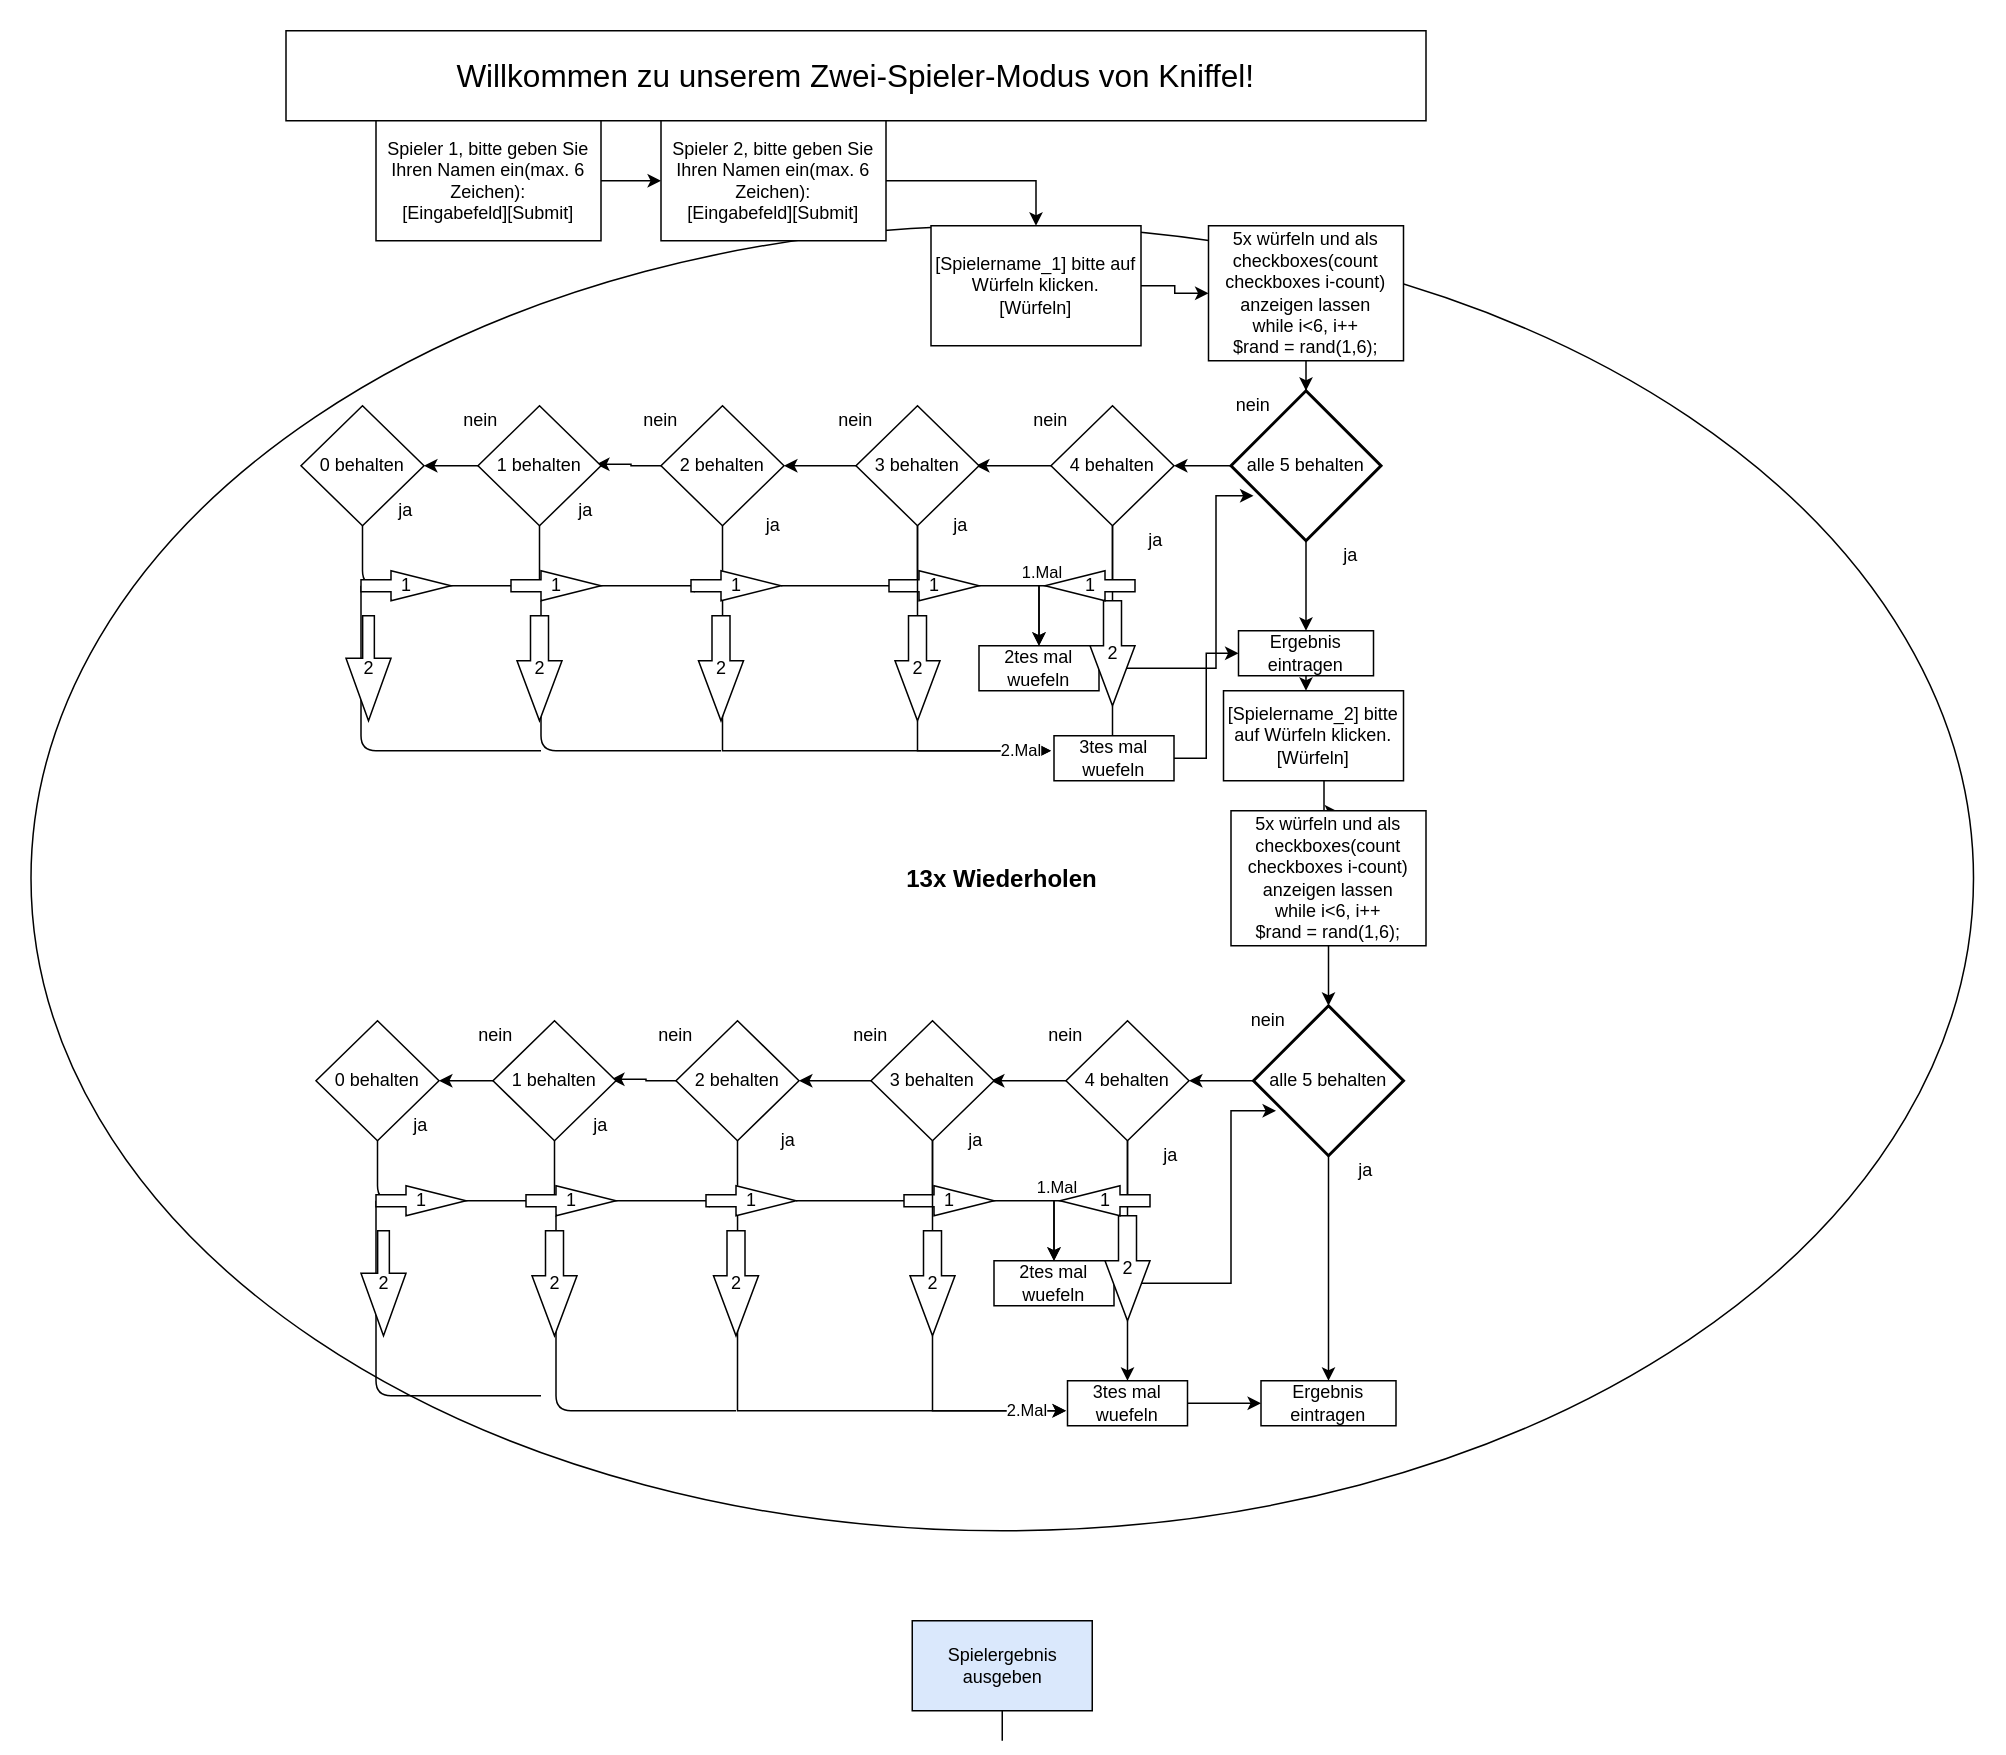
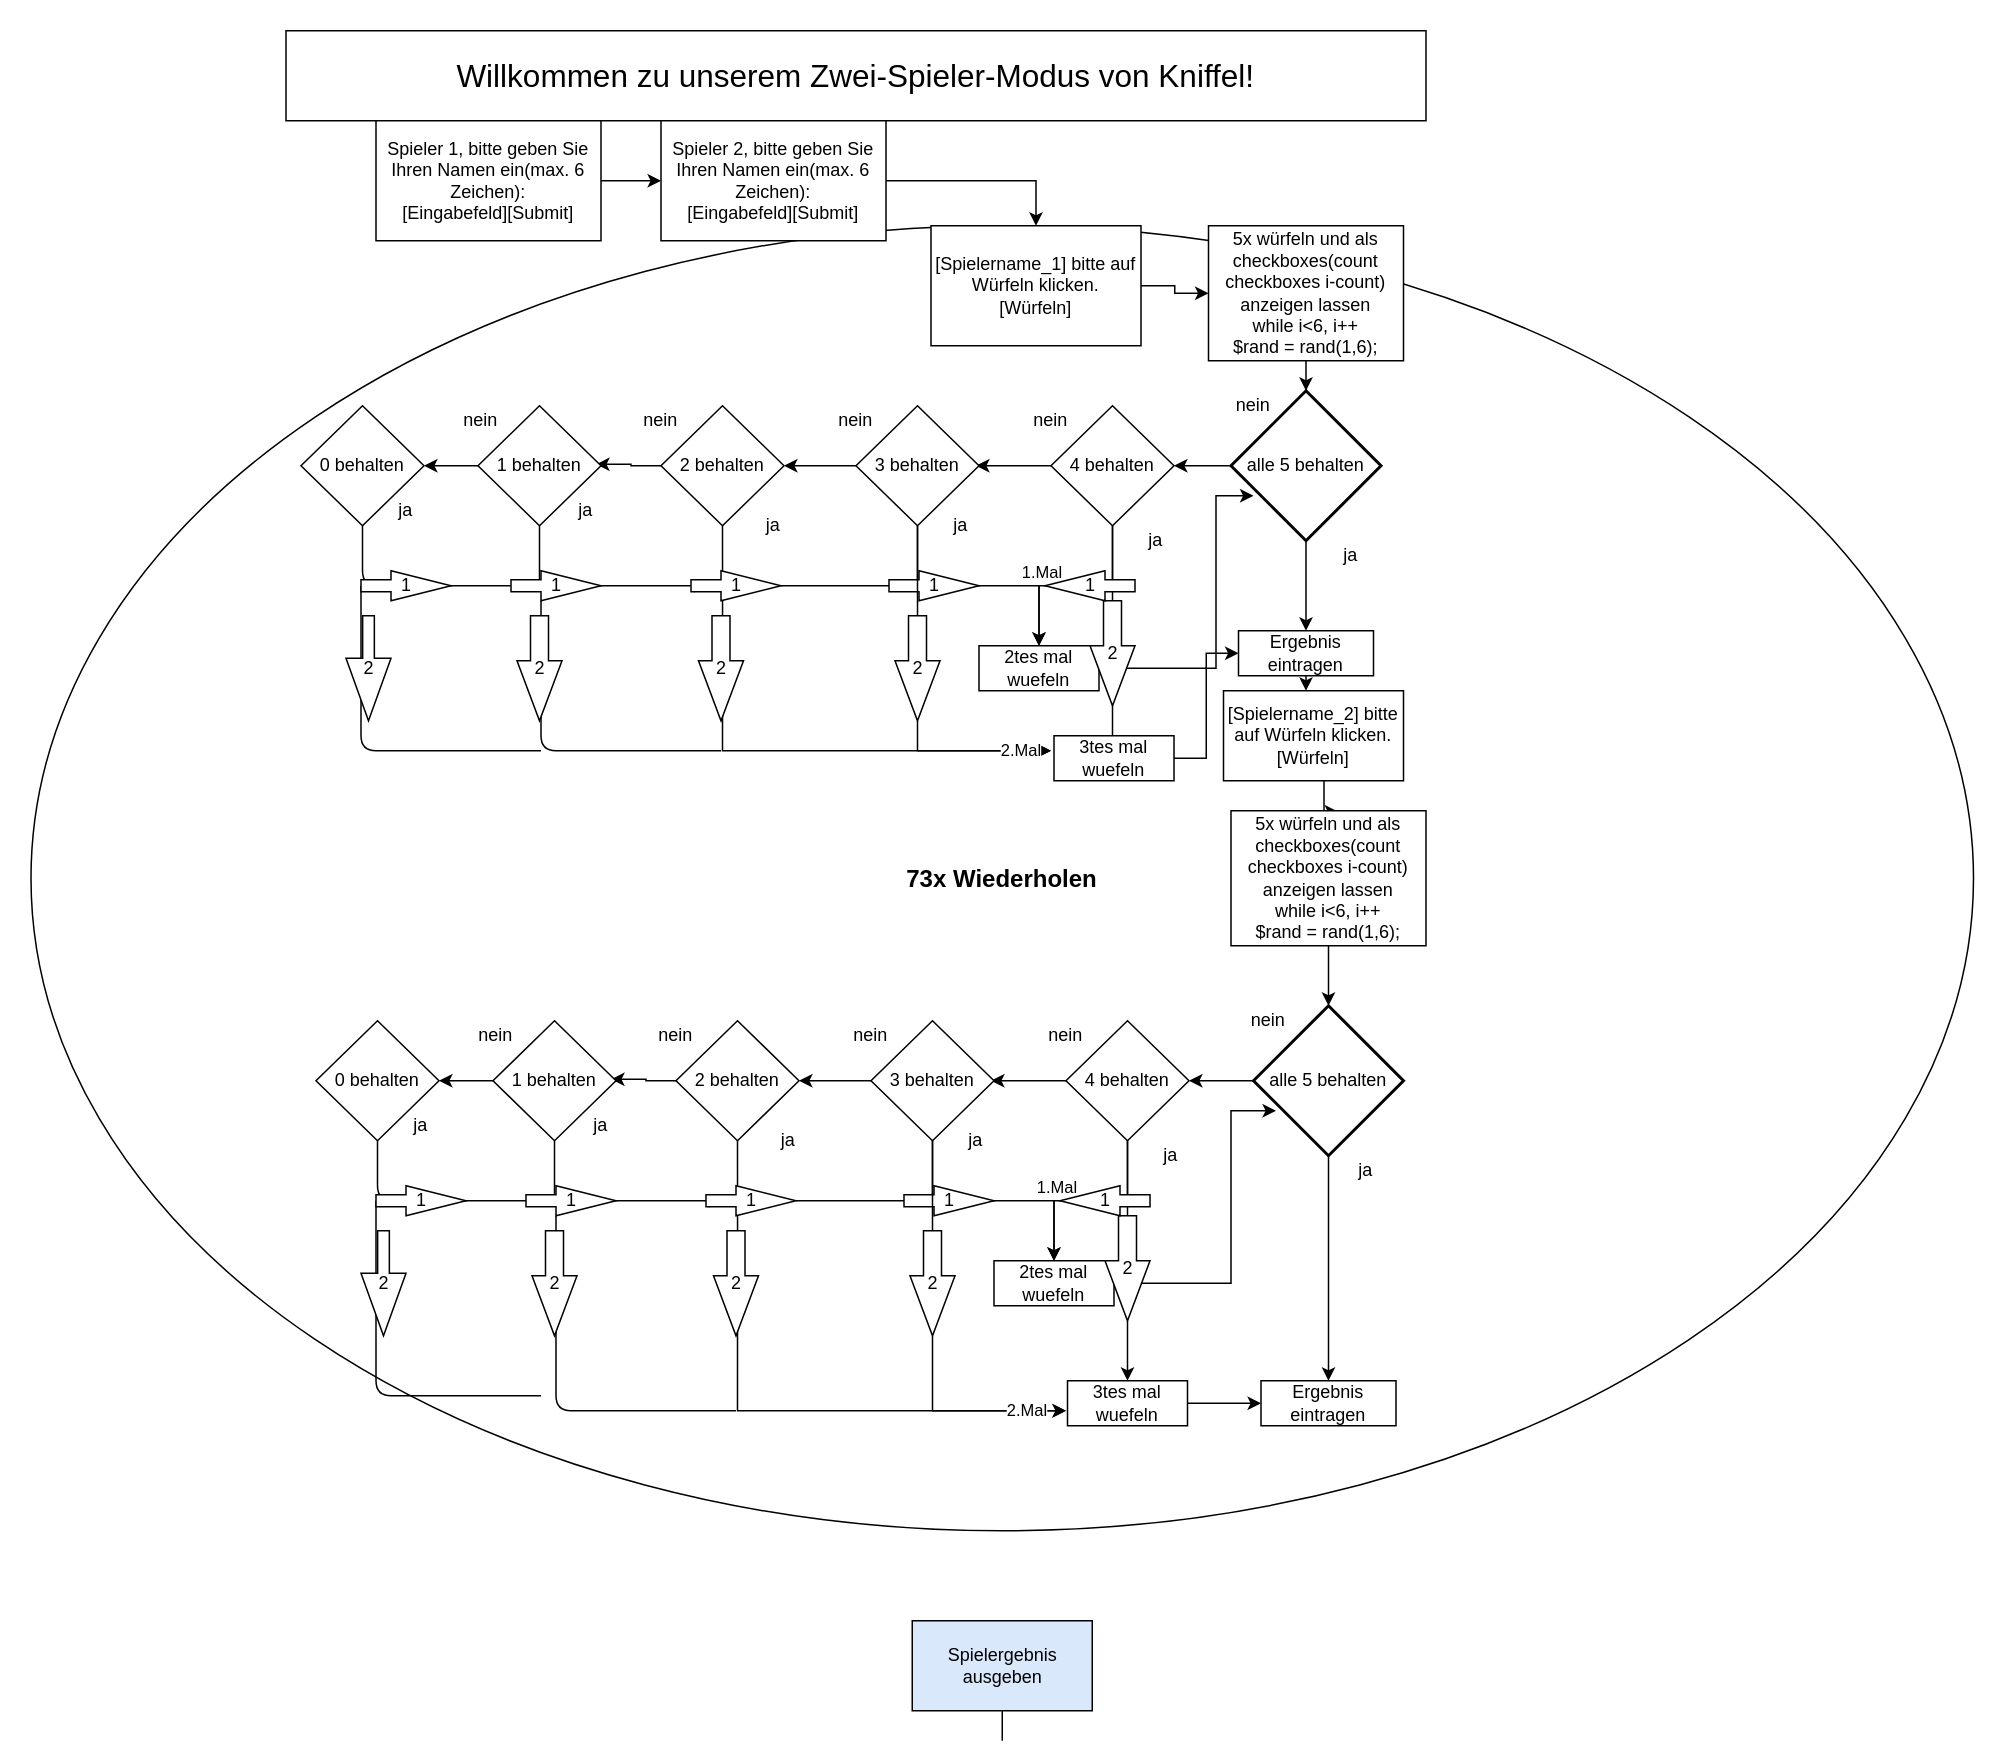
node "13x Wiederholen": label "13x Wiederholen" -> "73x Wiederholen"
